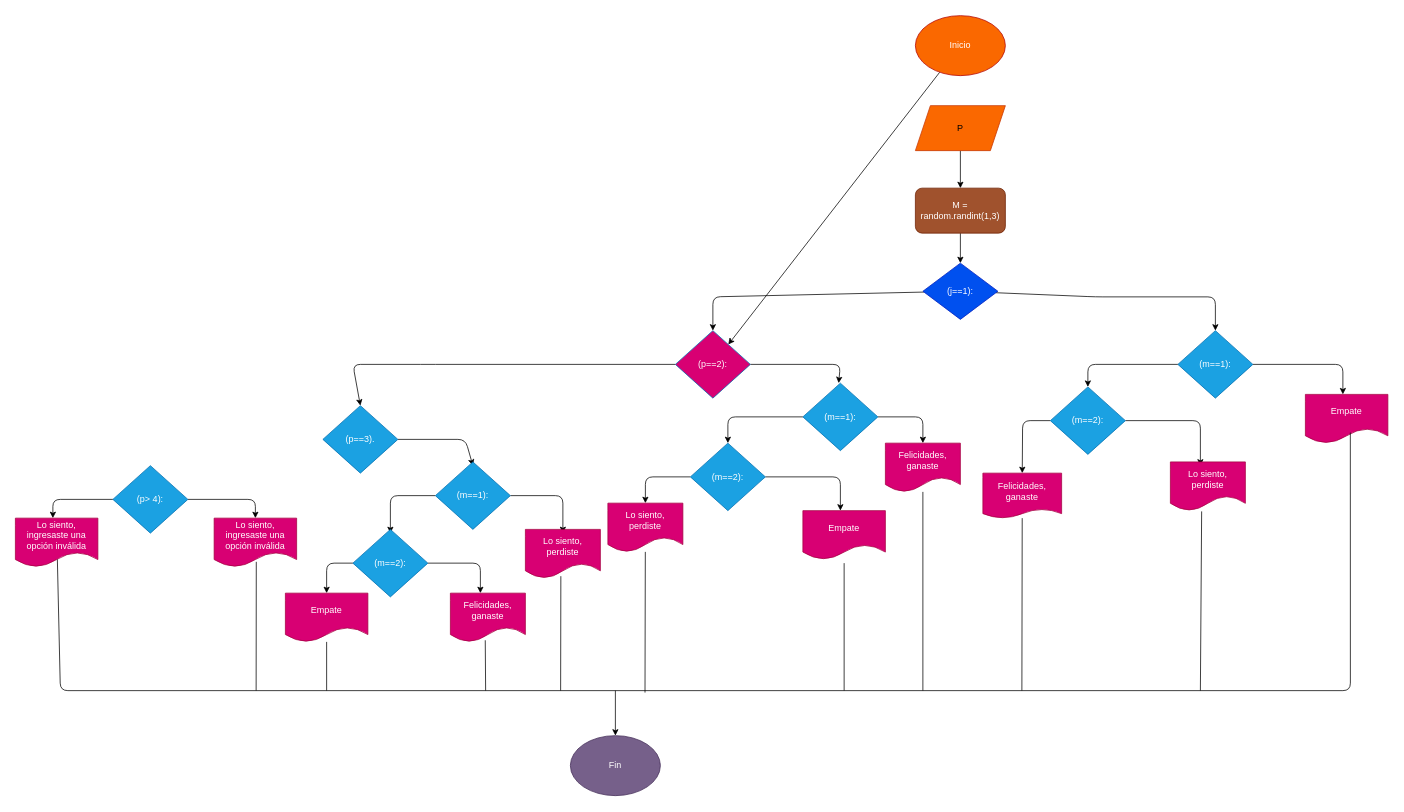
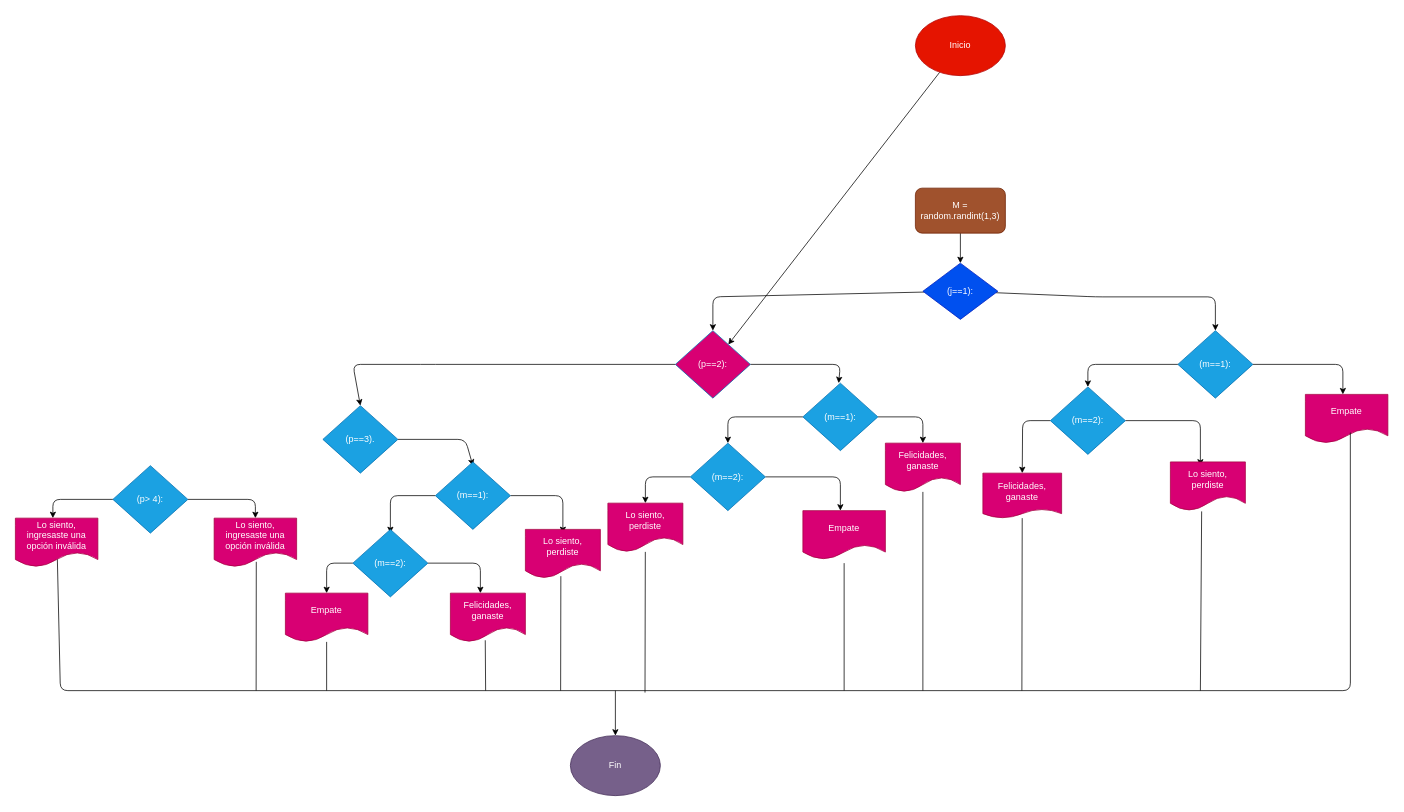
node "Inicio": fillcolor #fa6800 -> #e51400
node "P": removed
edge "P" -> "M = random.randint(1,3)": removed
